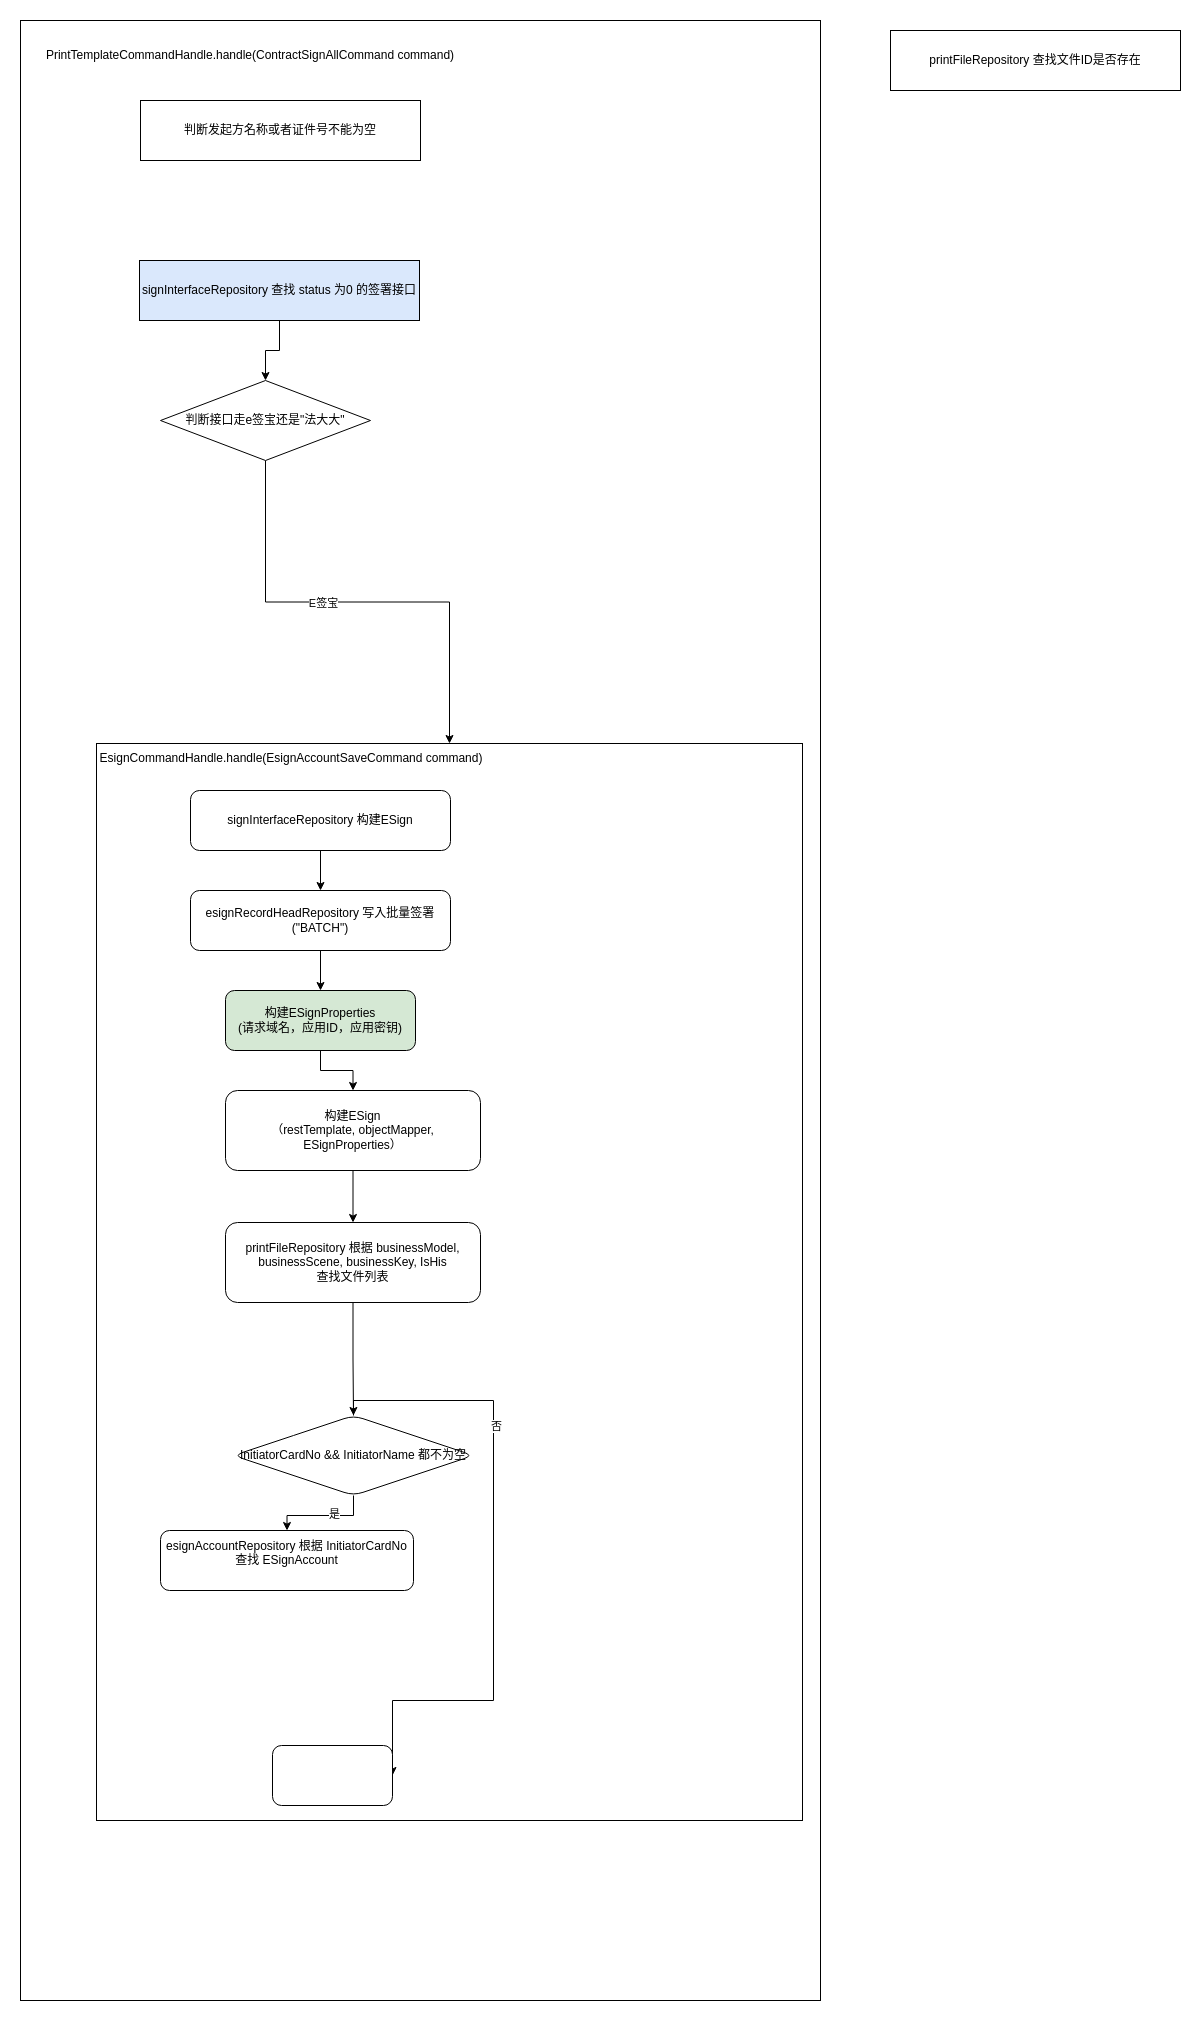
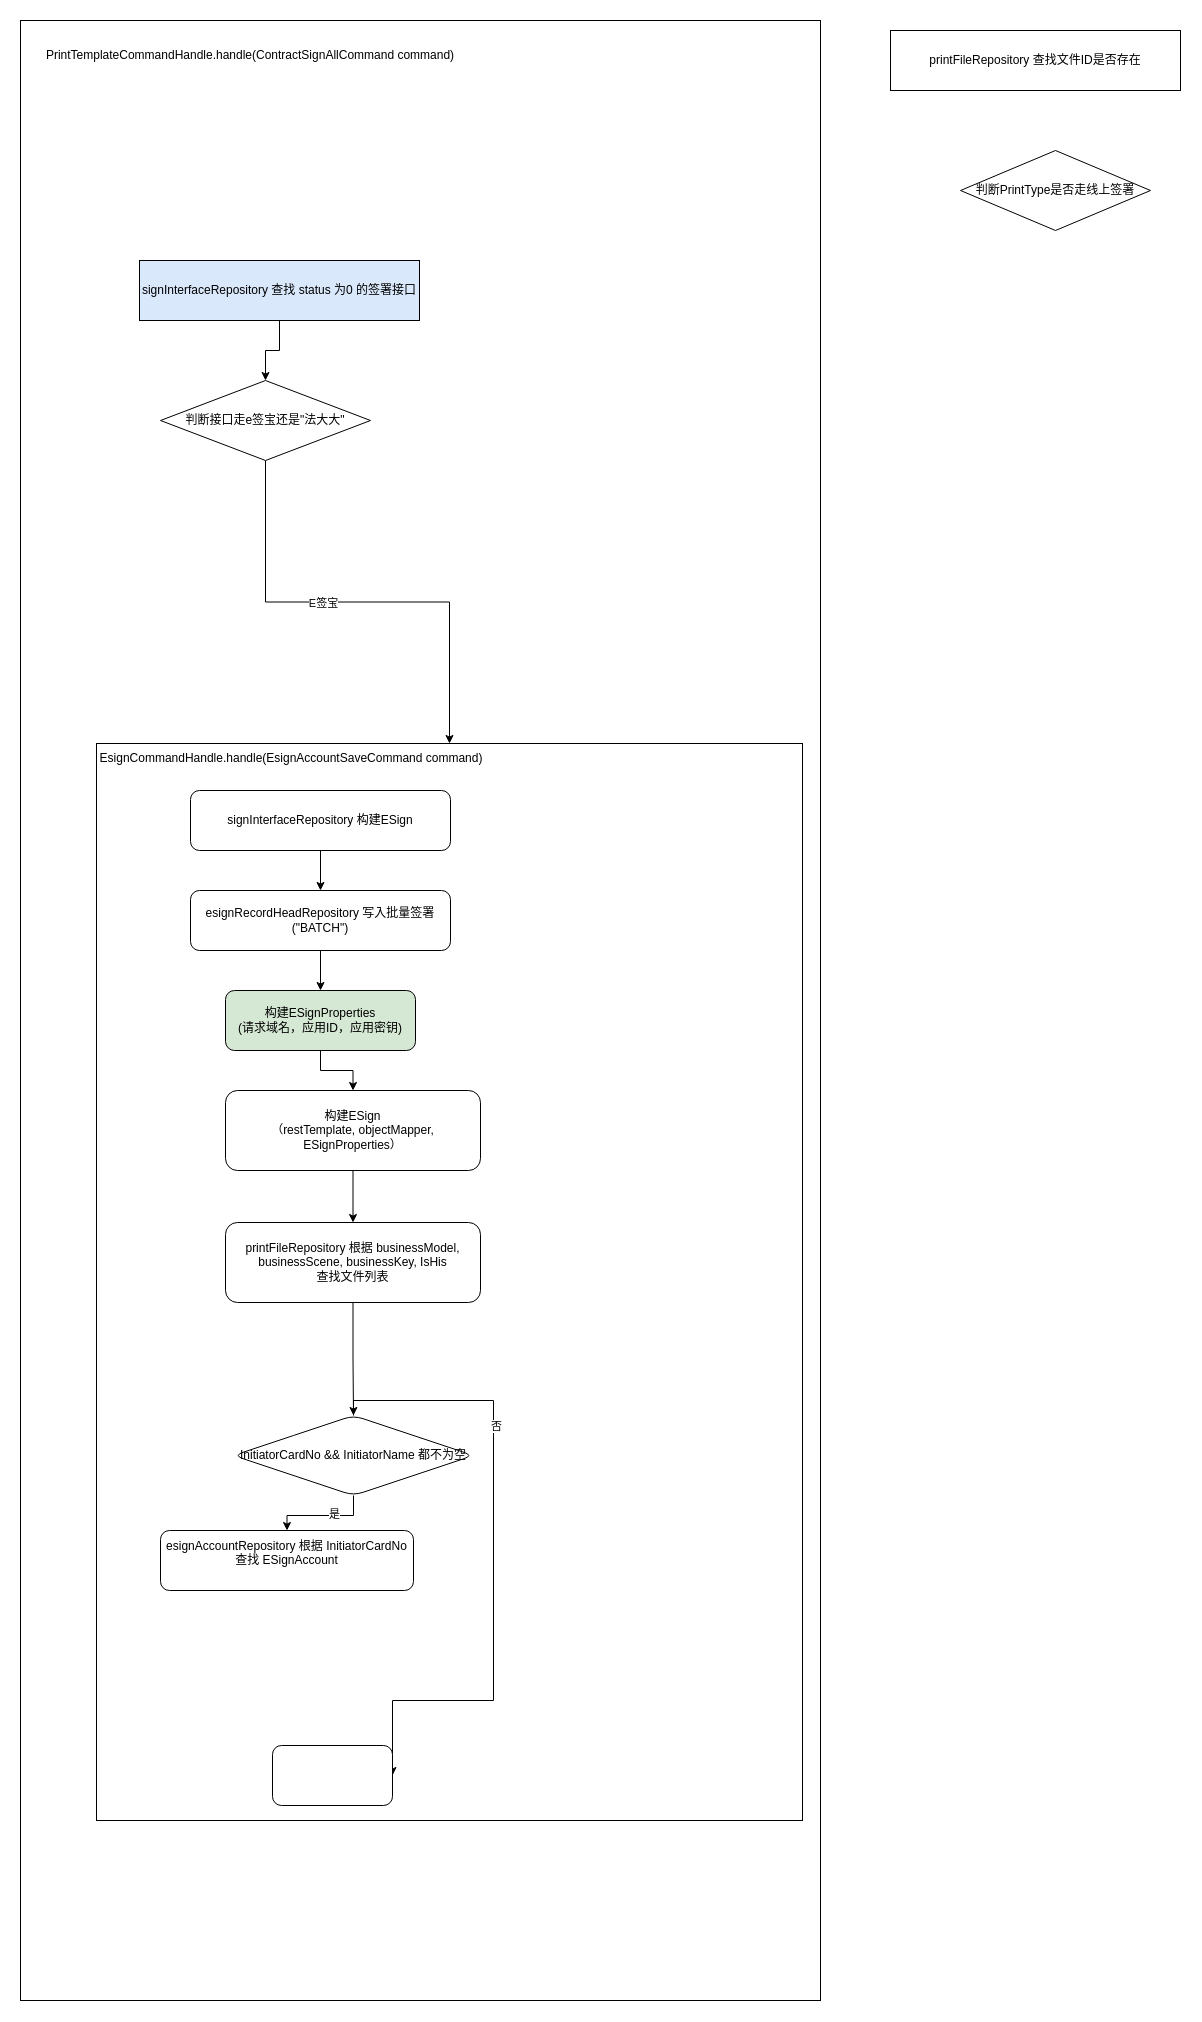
node "判断发起方名称或者证件号不能为空": removed
node "判断PrintType是否走线上签署": added
